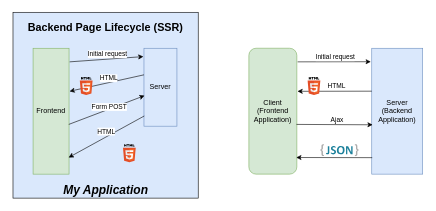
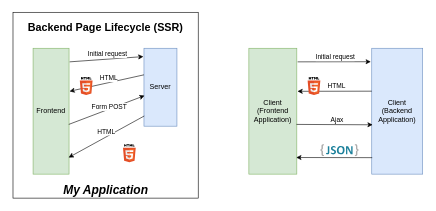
node "My Application": fillcolor #dae8fc -> #ffffff
node "Client (Frontend Application)": shape rounded rectangle -> rectangle
node "Server (Backend Application)": label "Server (Backend Application)" -> "Client (Backend Application)"
